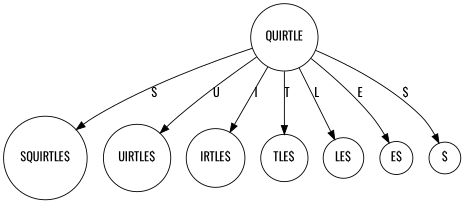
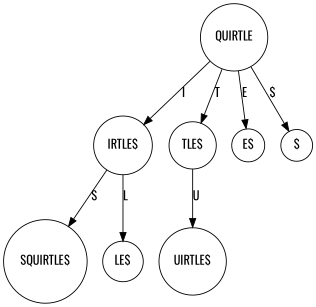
edge "QUIRTLE" -> "SQUIRTLE$": now "IRTLE$" -> "SQUIRTLE$"
edge "QUIRTLE" -> "UIRTLE$": now "TLE$" -> "UIRTLE$"
edge "QUIRTLE" -> "LE$": now "IRTLE$" -> "LE$"
